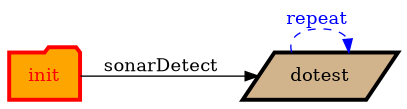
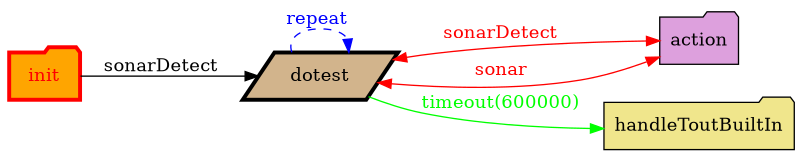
node "action": added
node "handleToutBuiltIn": added
